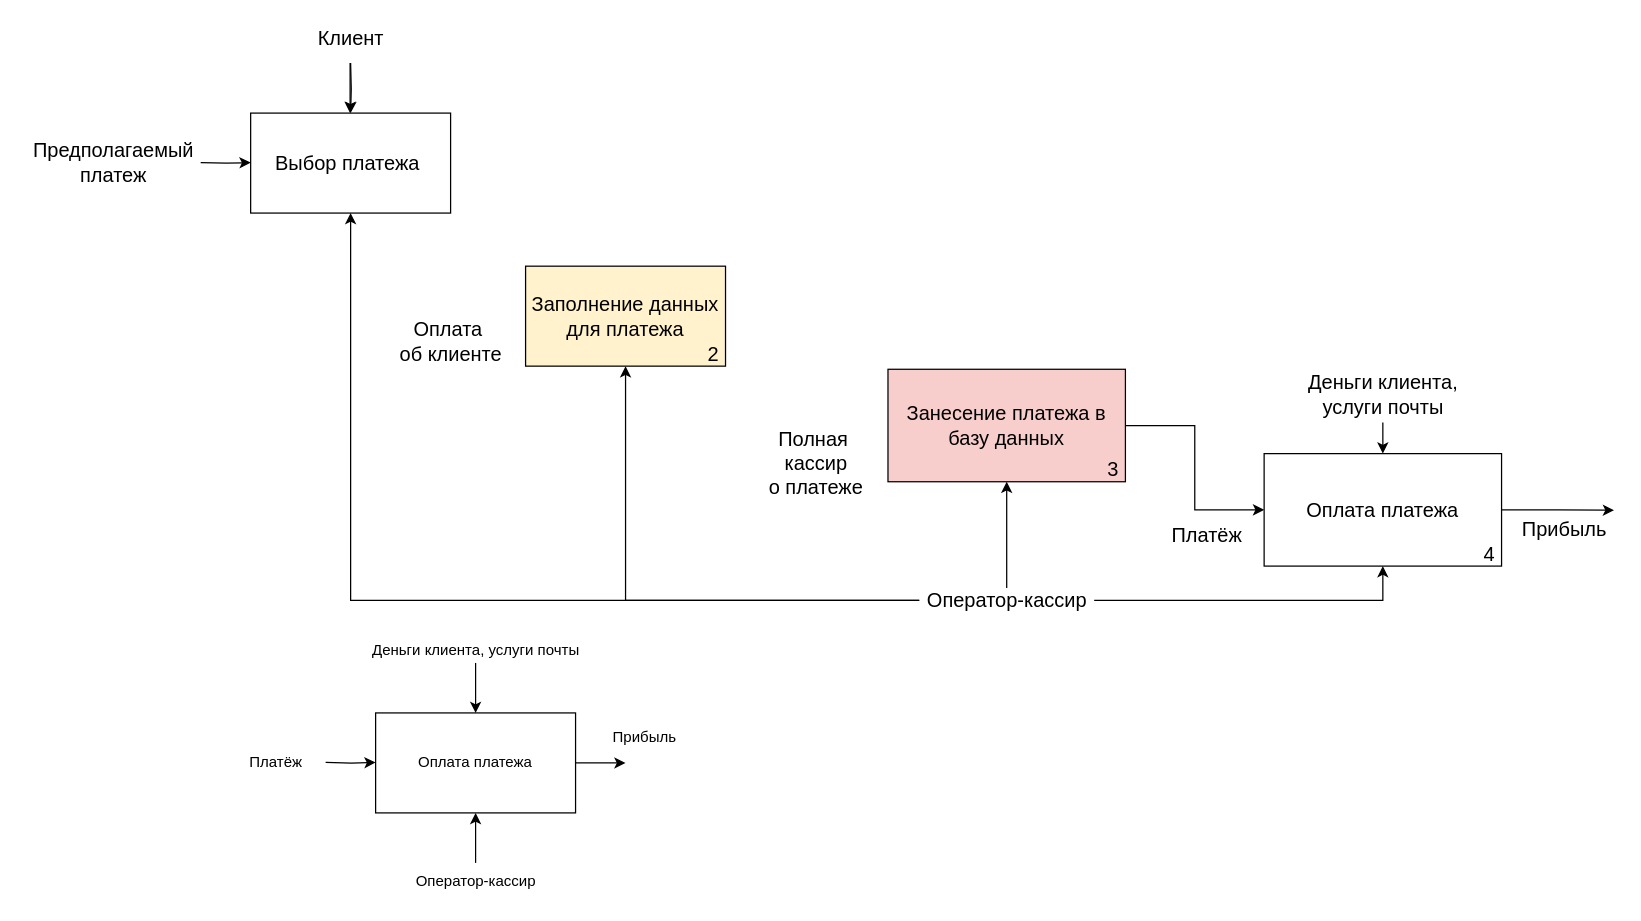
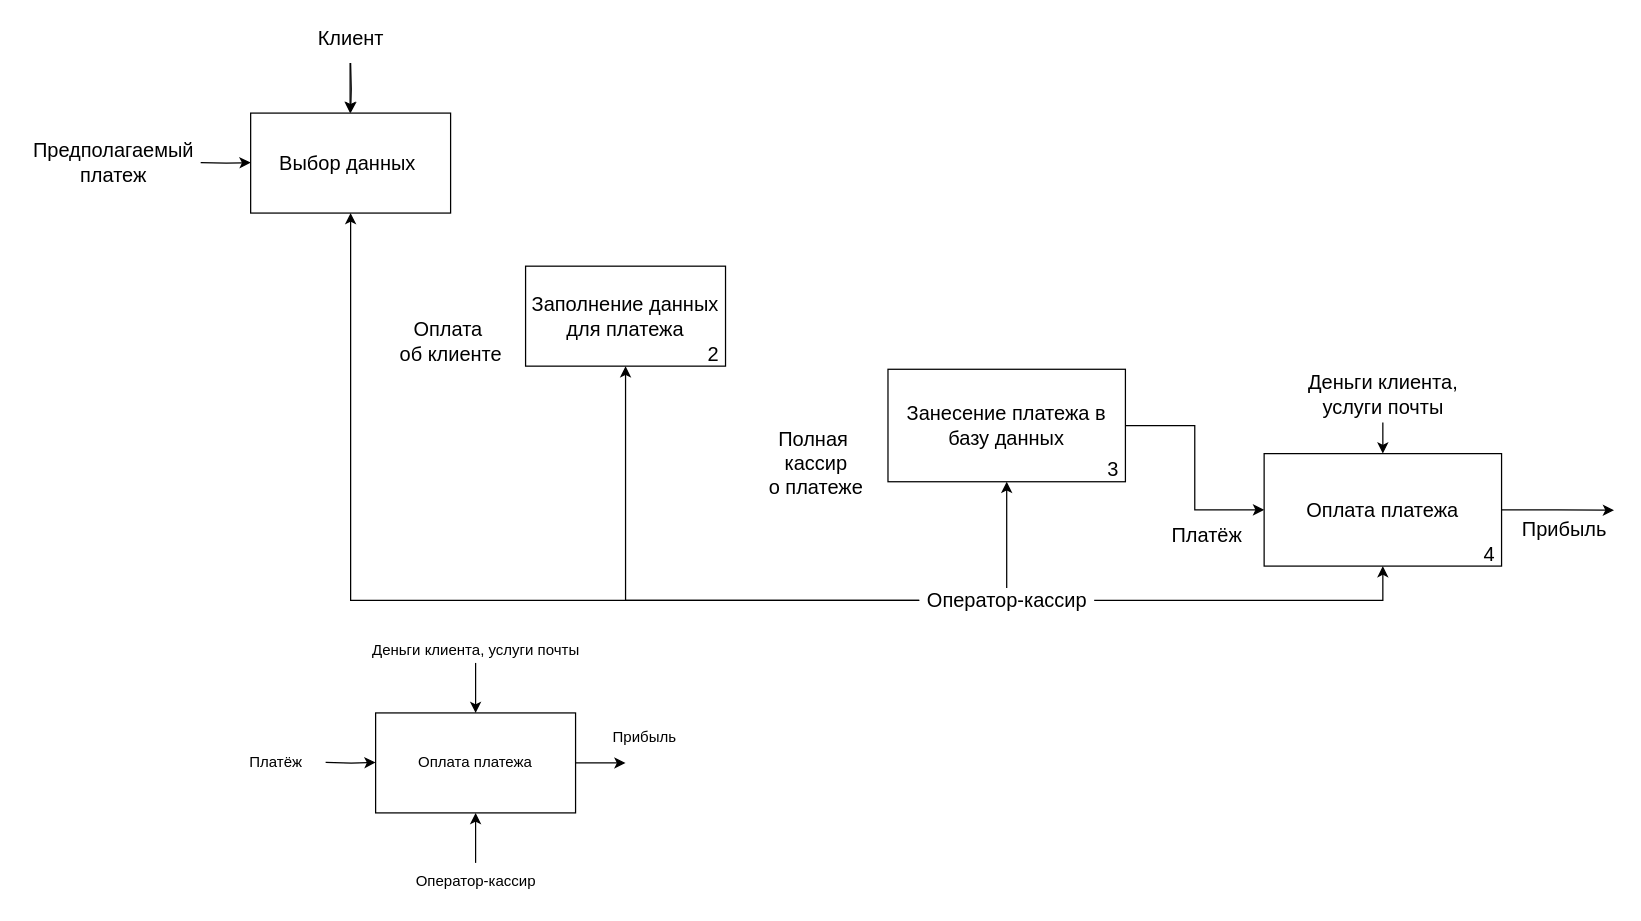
node "Выбор платежа": label "Выбор платежа" -> "Выбор данных"
node "Заполнение данных для платежа": fillcolor #fff2cc -> #ffffff
node "Занесение платежа в базу данных": fillcolor #f8cecc -> #ffffff
